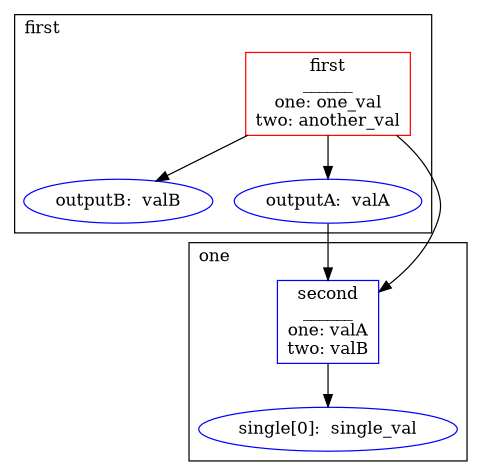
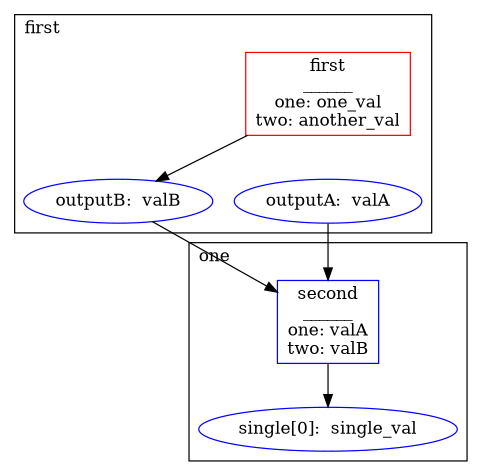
edge "first ______ one: one_val two: another_val" -> "outputA:  valA": removed
edge "first ______ one: one_val two: another_val" -> "second ______ one: valA two: valB": now "outputB:  valB" -> "second ______ one: valA two: valB"
